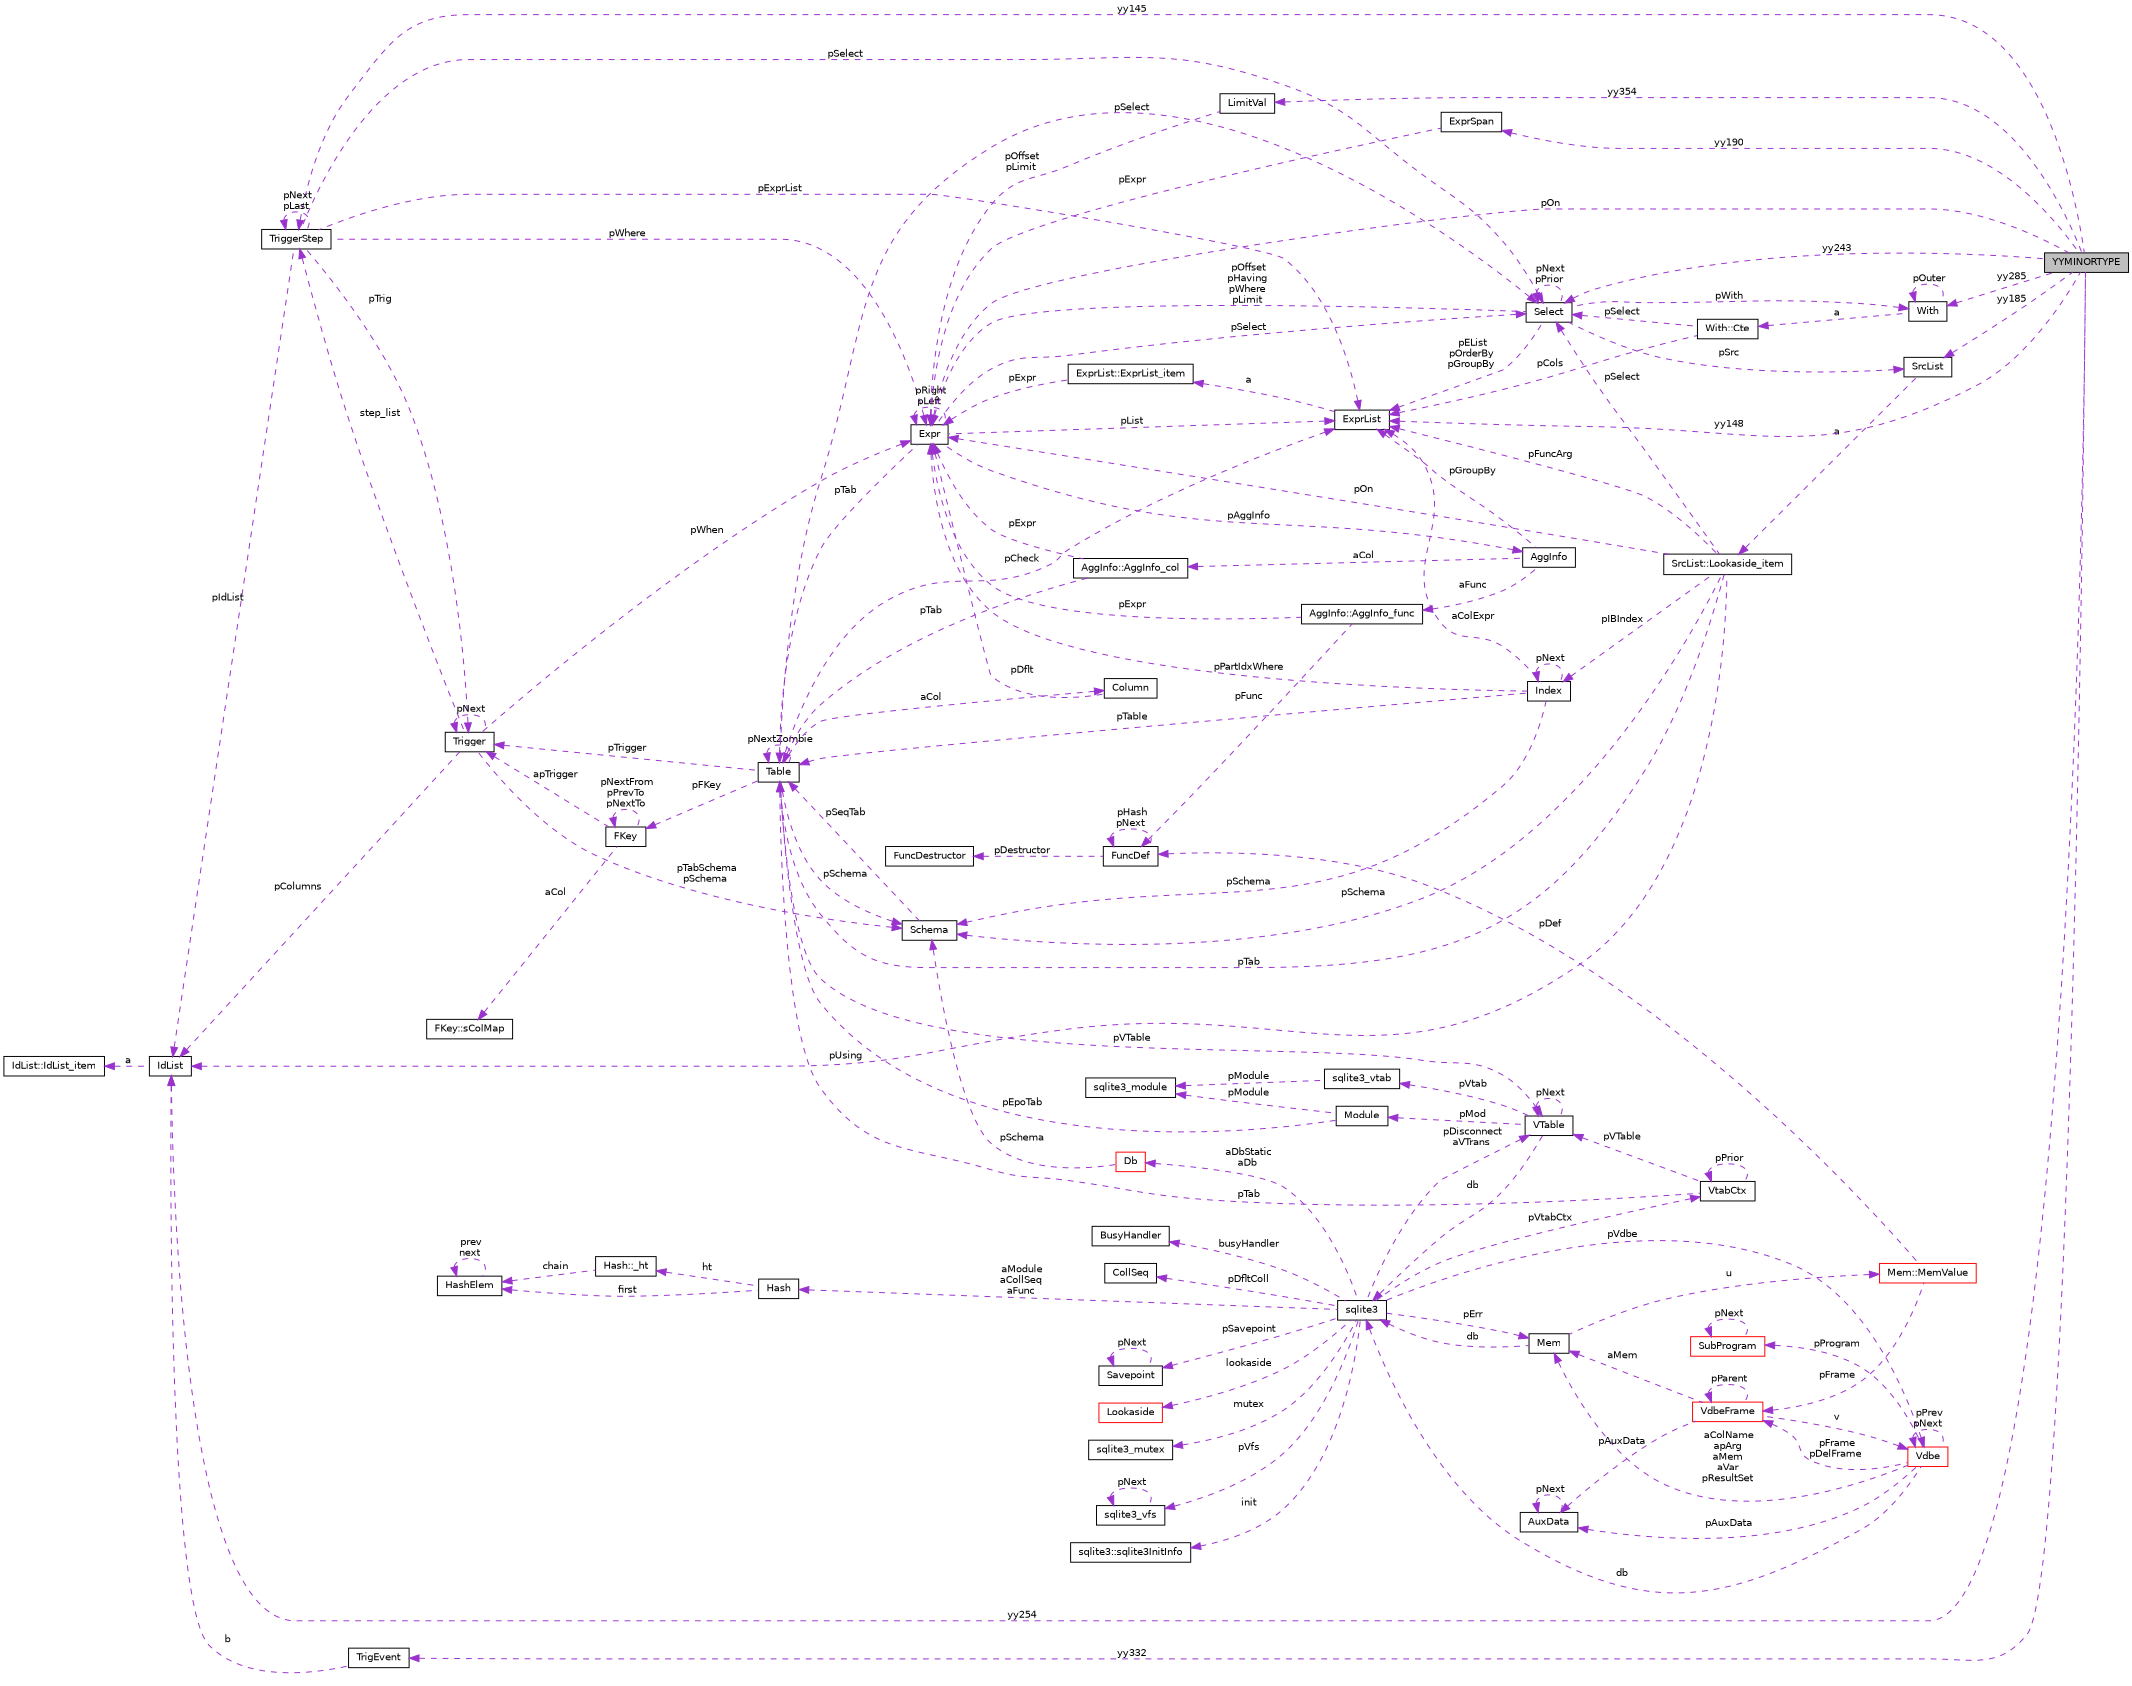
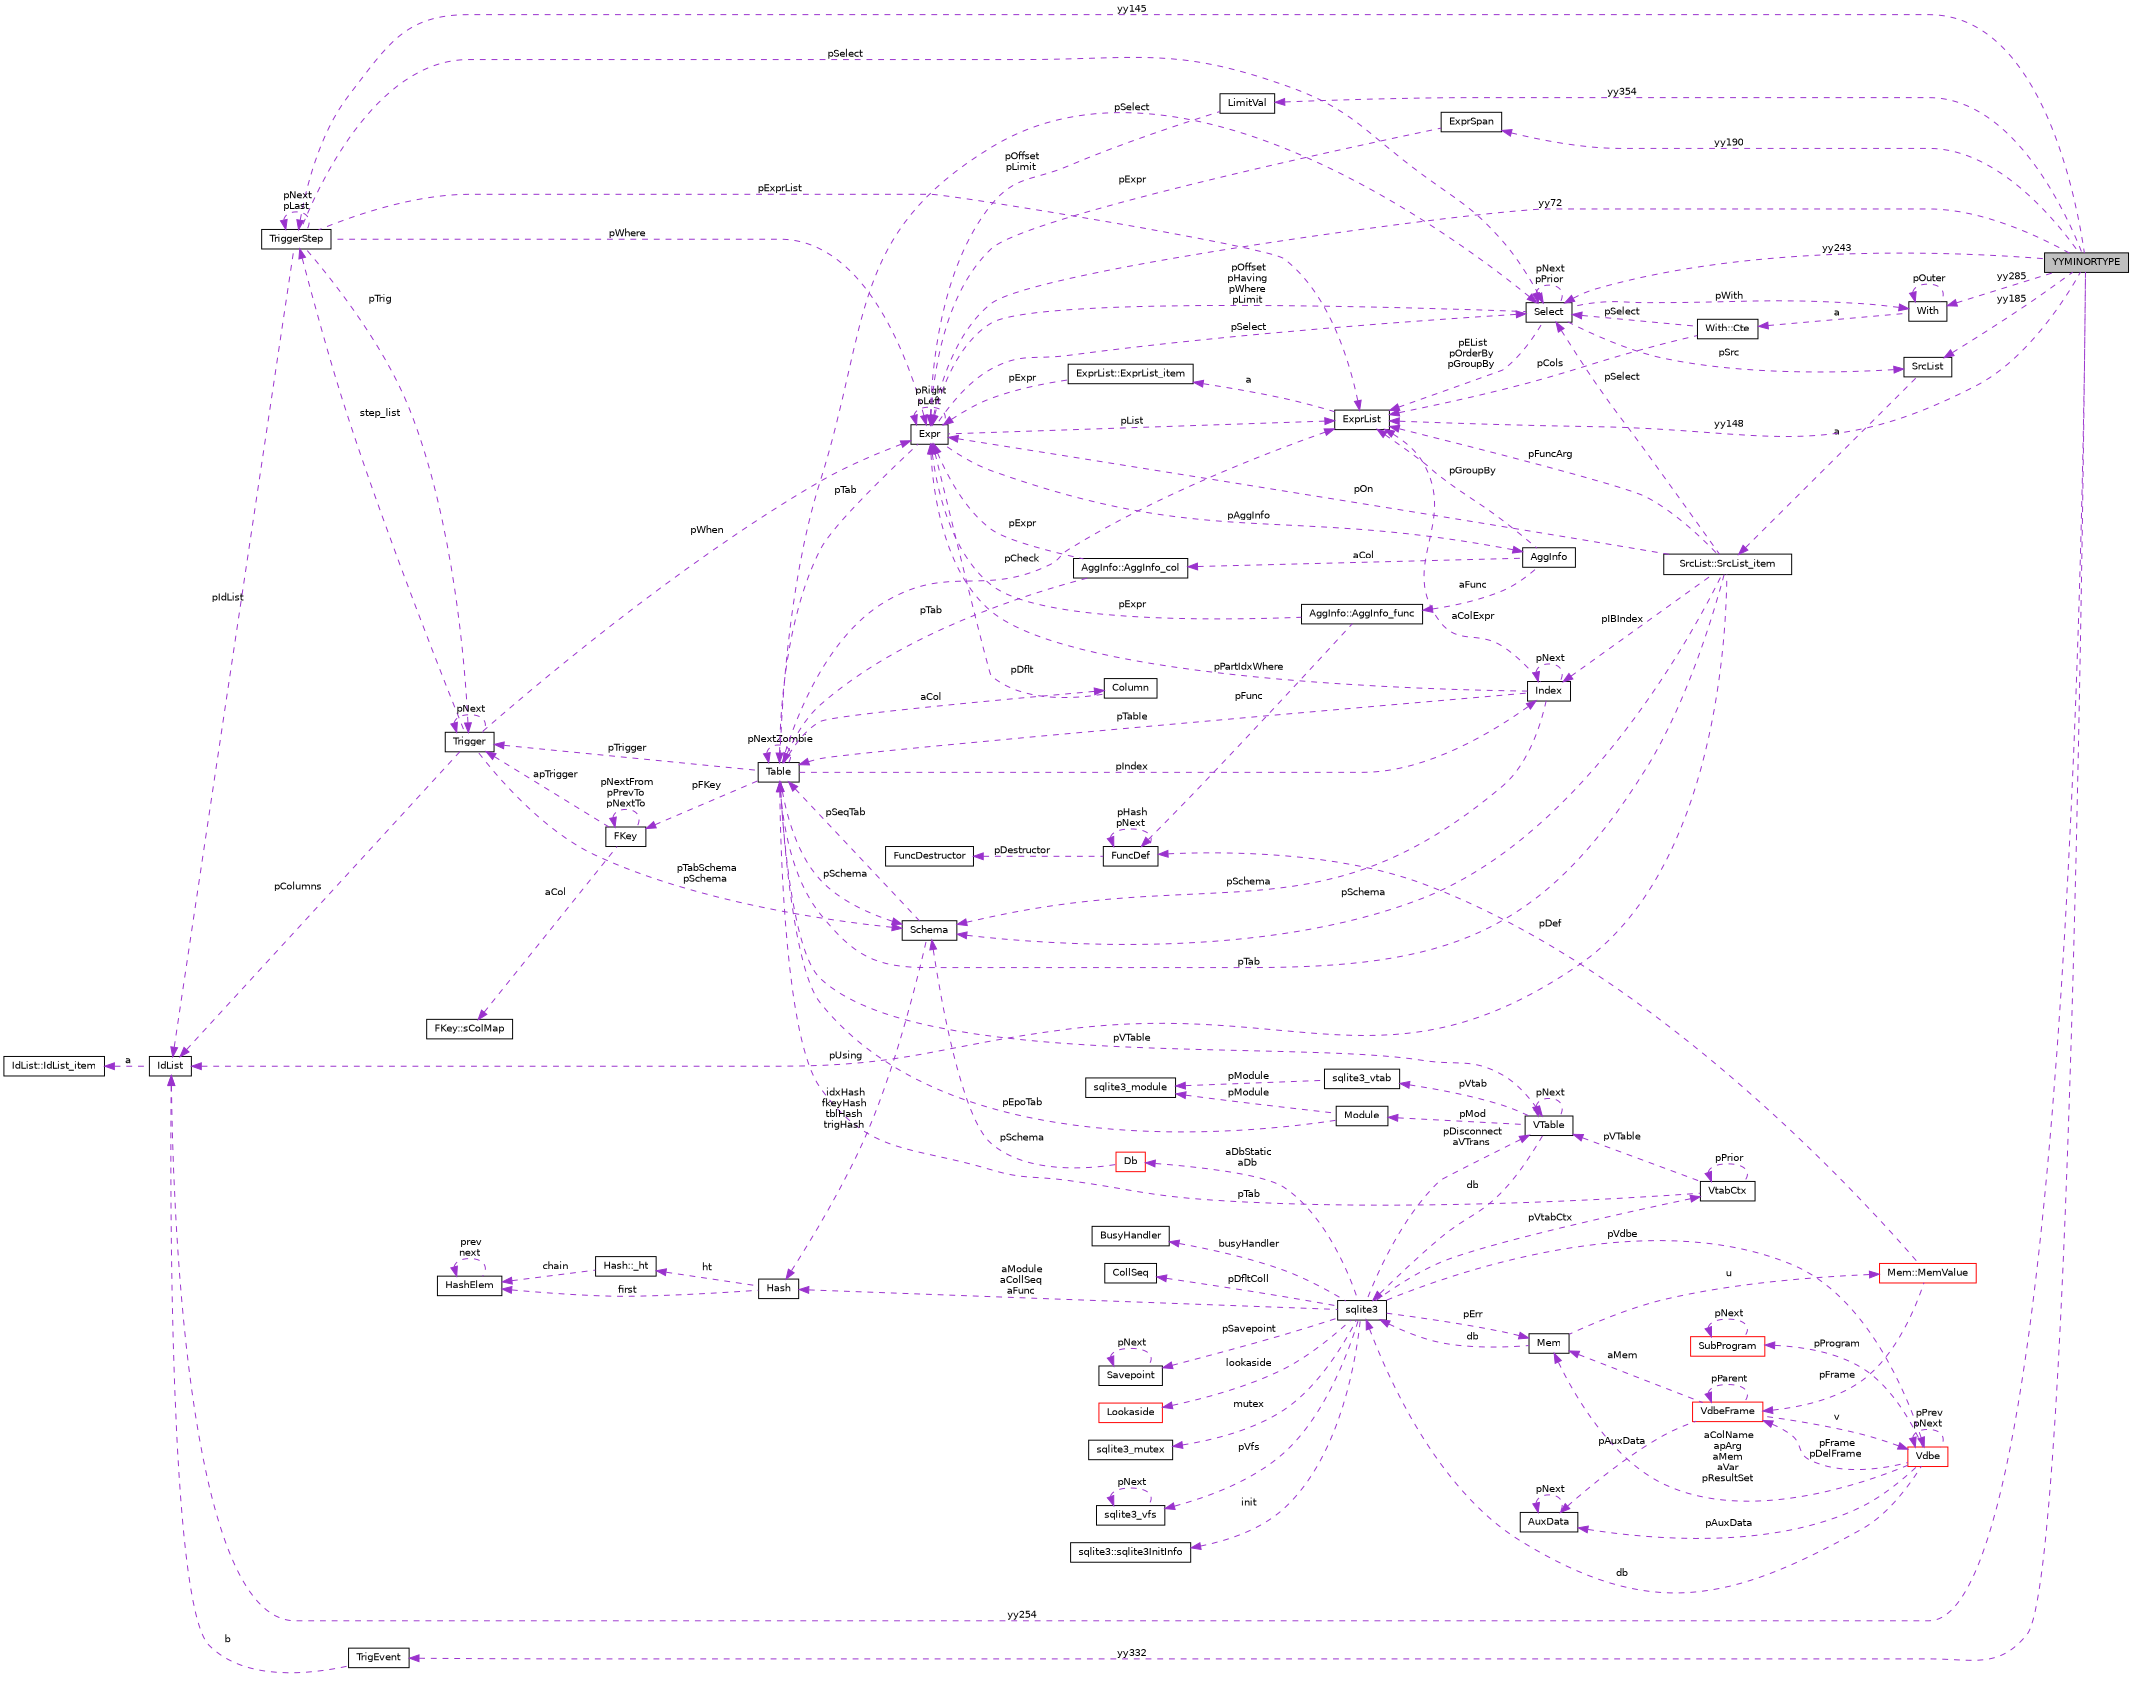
edge "YYMINORTYPE" -> "Expr": label " pOn" -> " yy72"
node "SrcList::Lookaside_item": label "SrcList::Lookaside_item" -> "SrcList::SrcList_item"
edge "Table" -> "Index": added, label "pIndex"
edge "Schema" -> "Hash": added, label "idxHash fkeyHash tblHash trigHash"
